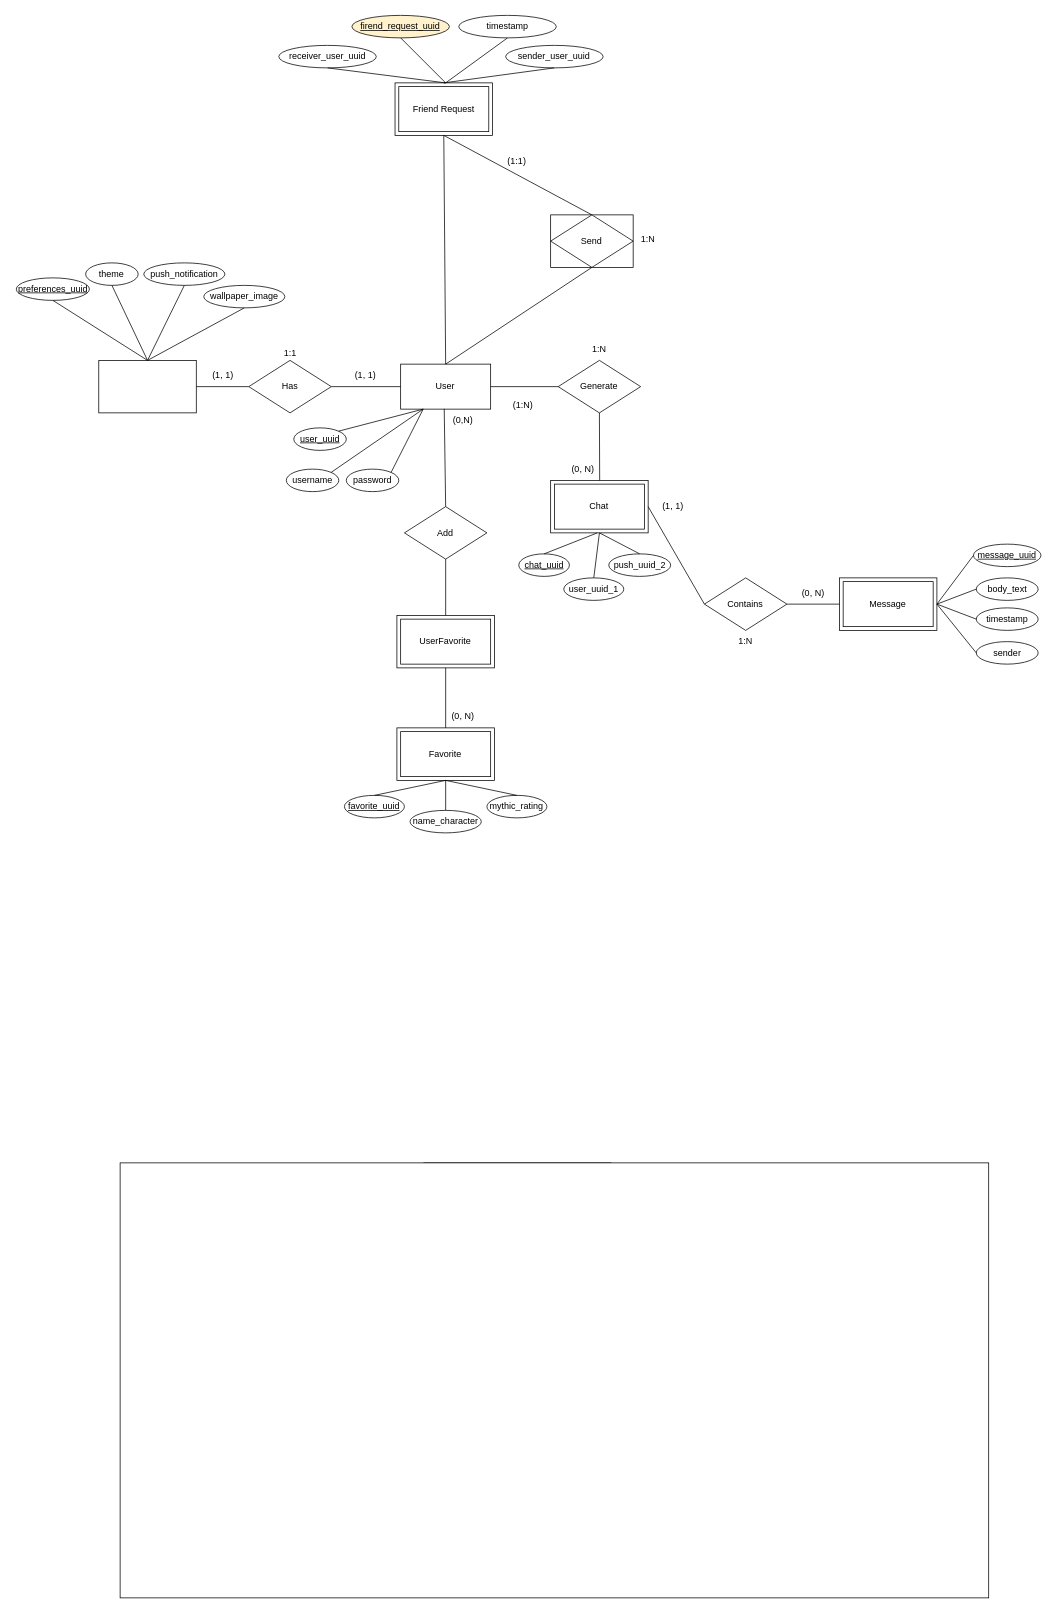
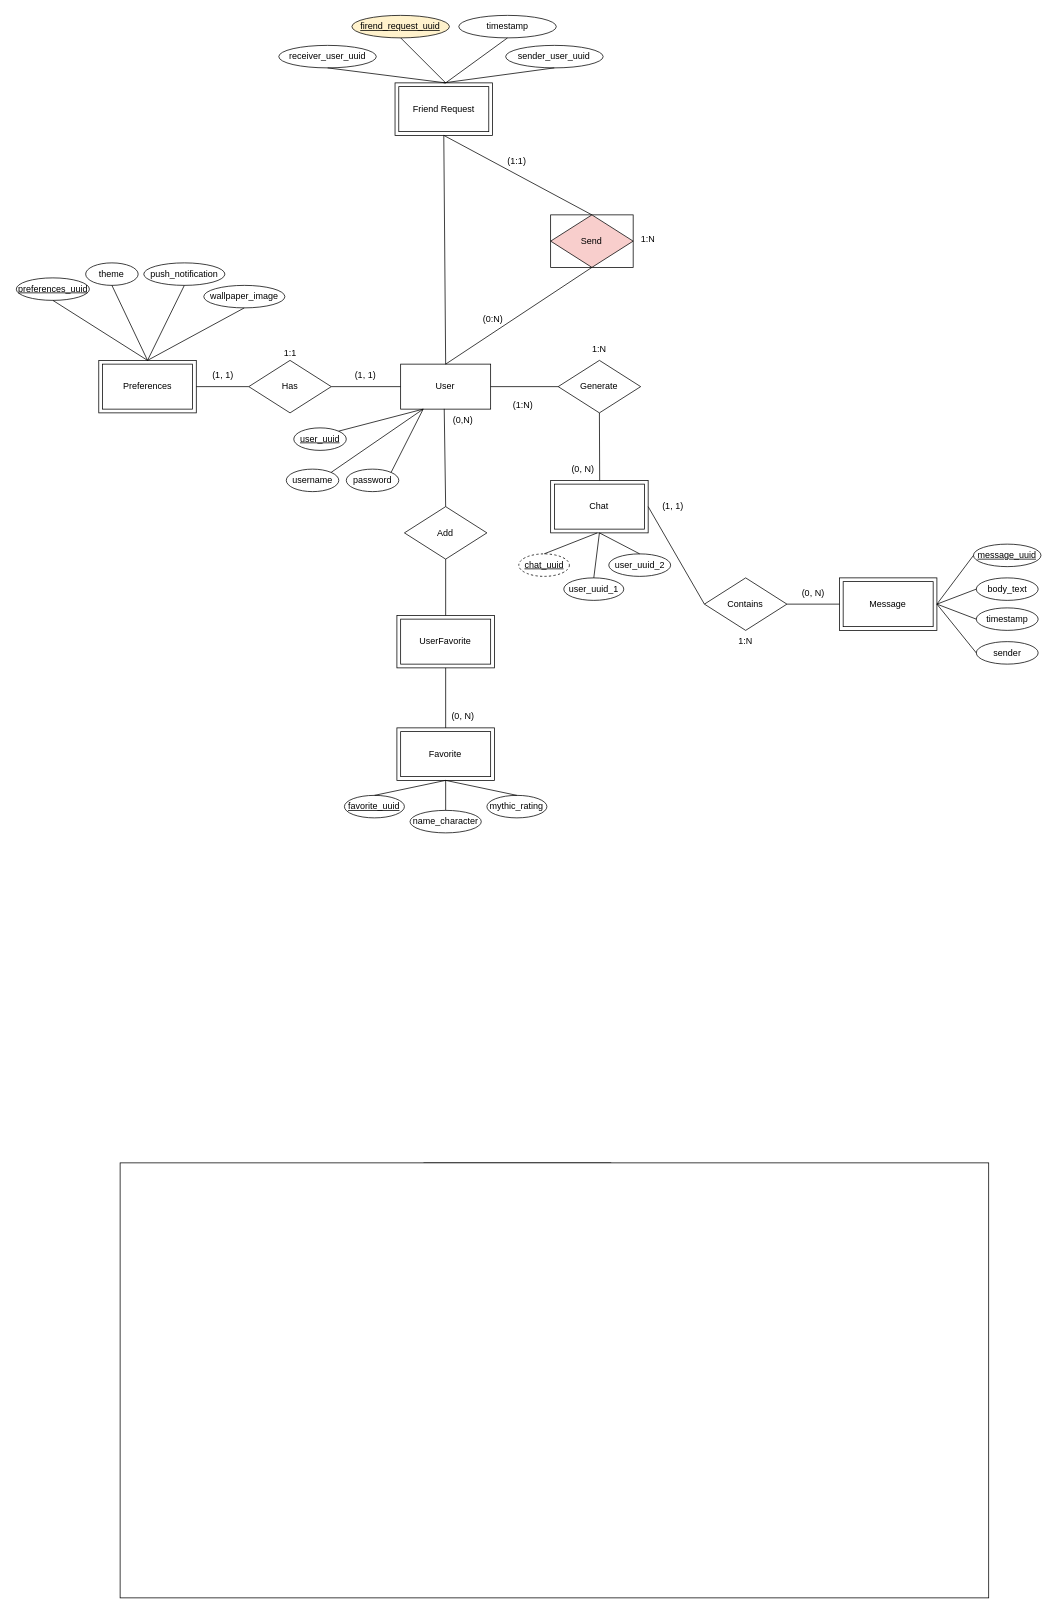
node "Send": fillcolor #ffffff -> #f8cecc
node "(0:N)": added
node "Preferences": added
node "chat_uuid": style solid -> dashed
node "push_uuid_2": label "push_uuid_2" -> "user_uuid_2"
